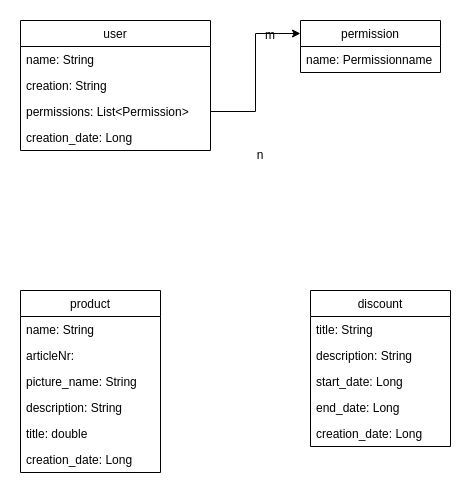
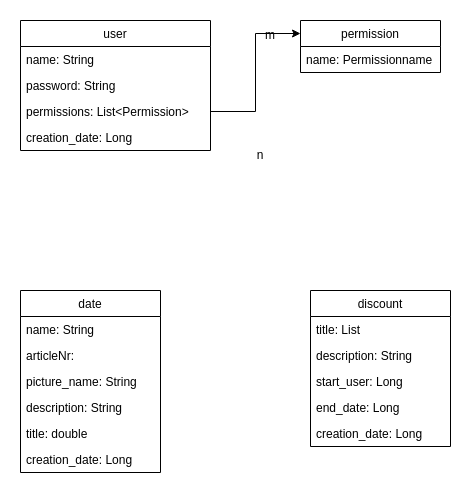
node "creation: String": label "creation: String" -> "password: String"
node "product": label "product" -> "date"
node "title: String": label "title: String" -> "title: List"
node "start_date: Long": label "start_date: Long" -> "start_user: Long"
